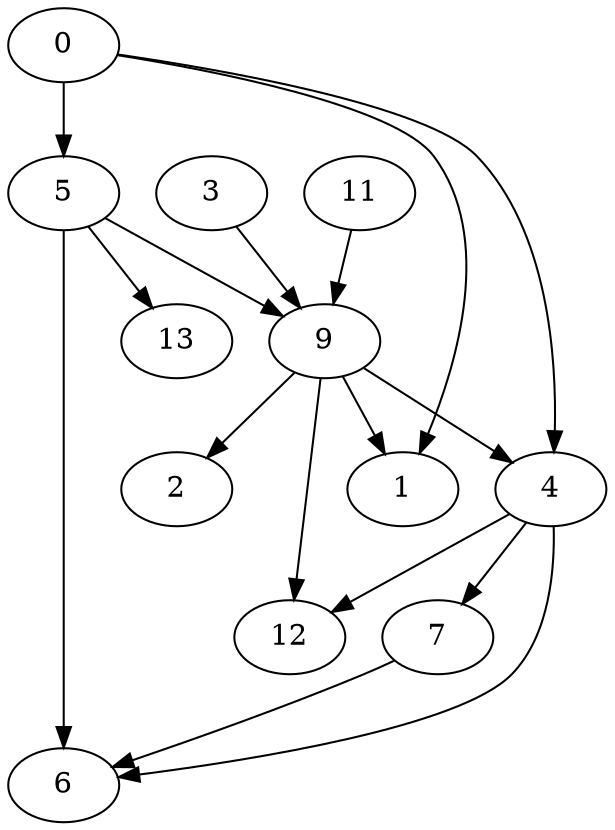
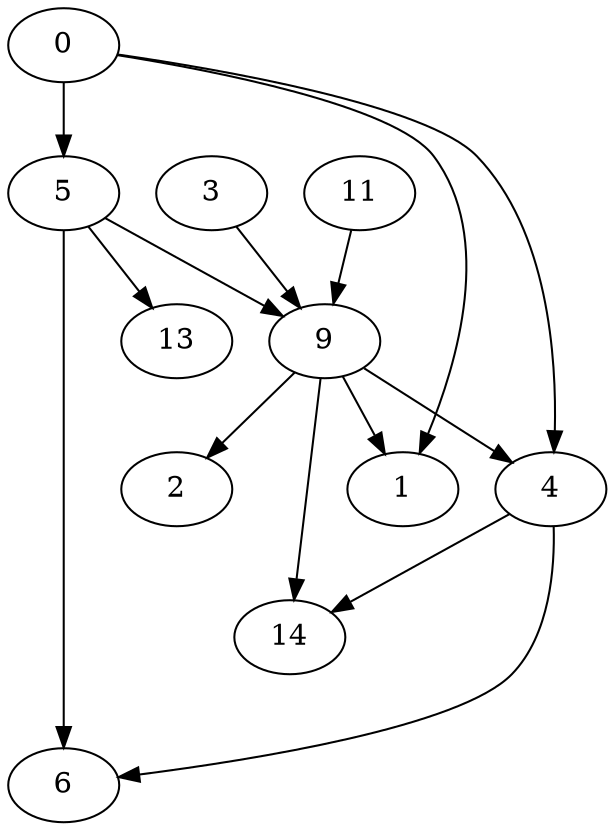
node "12": label "12" -> "14"
node "7": removed
